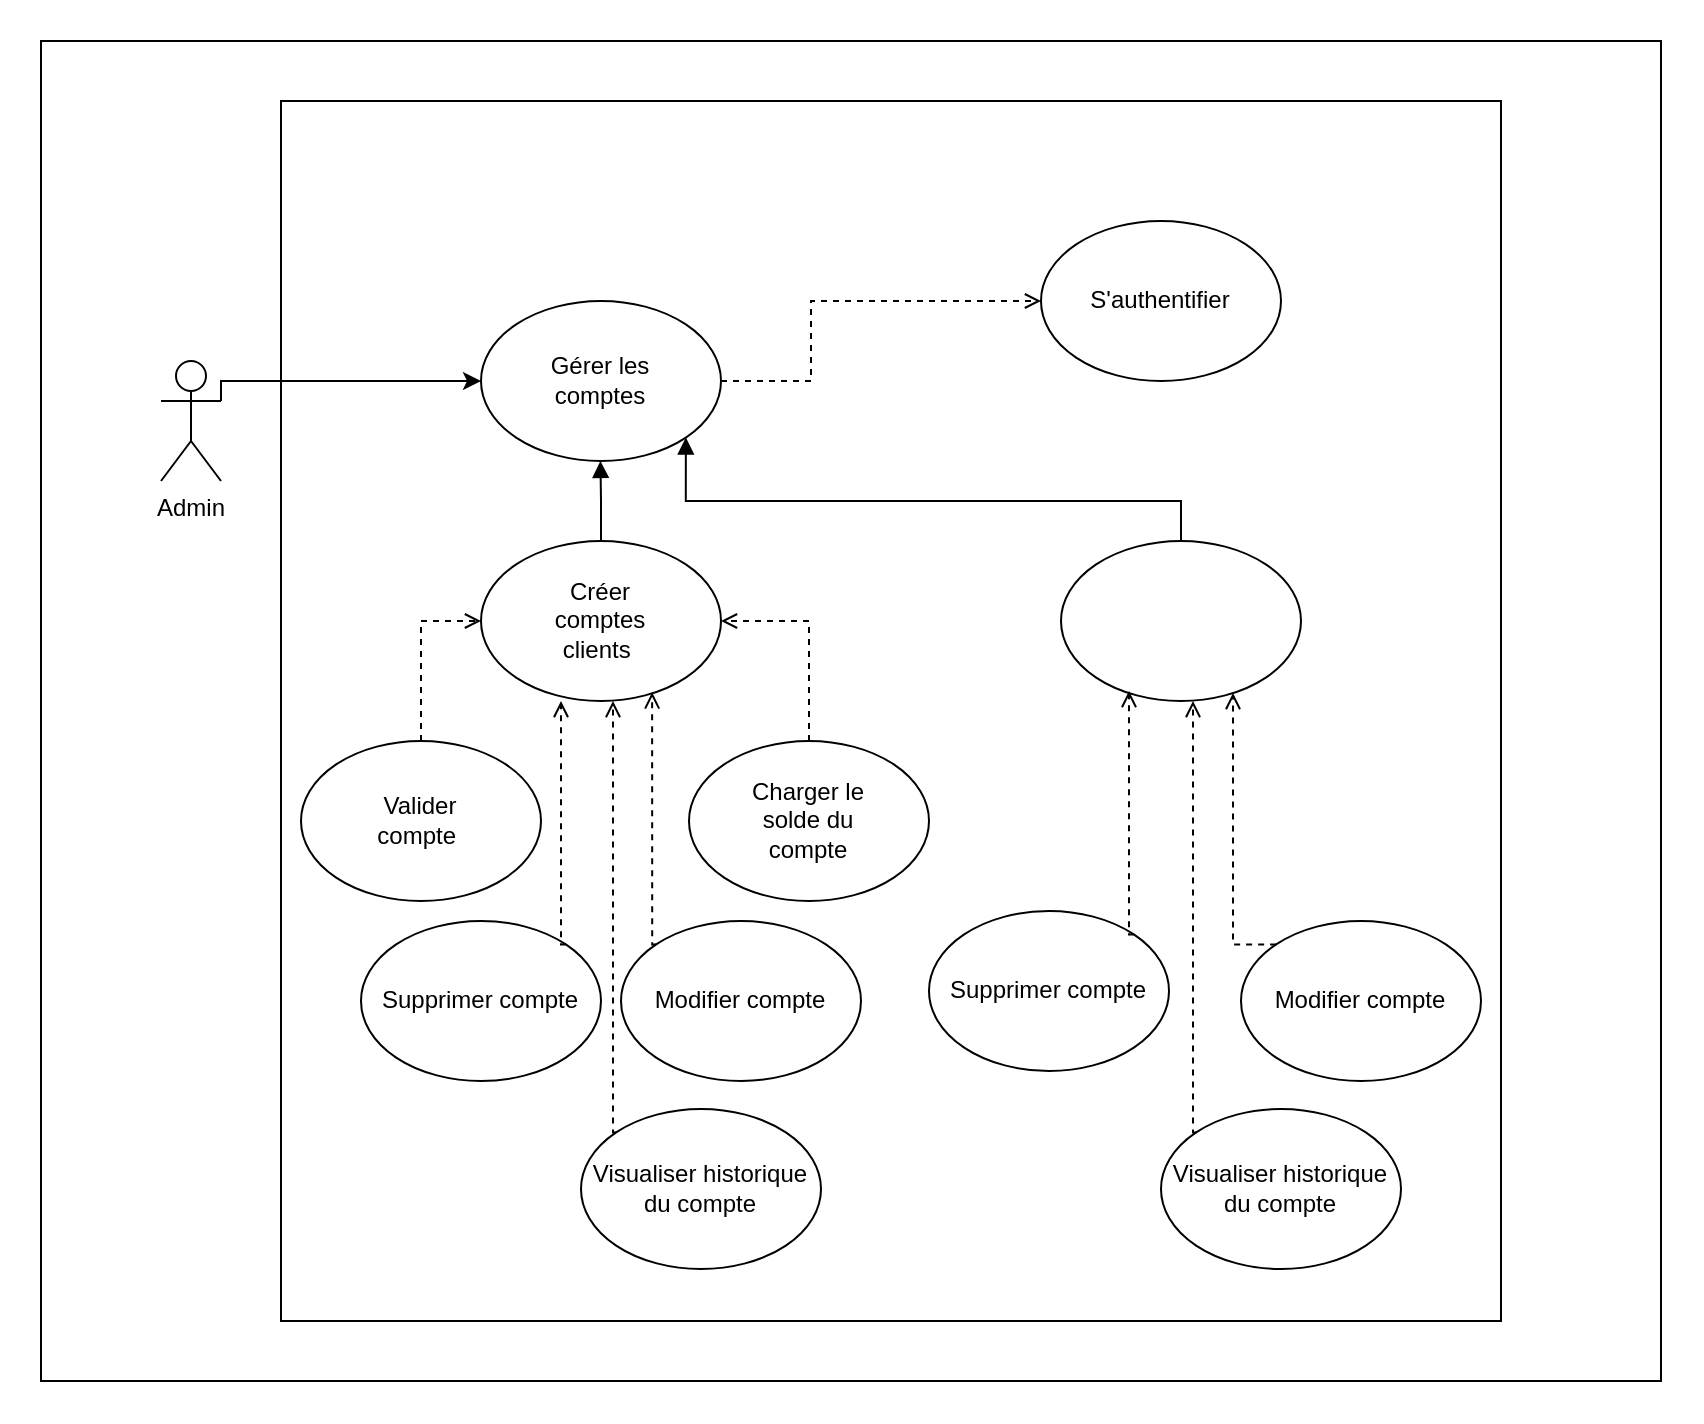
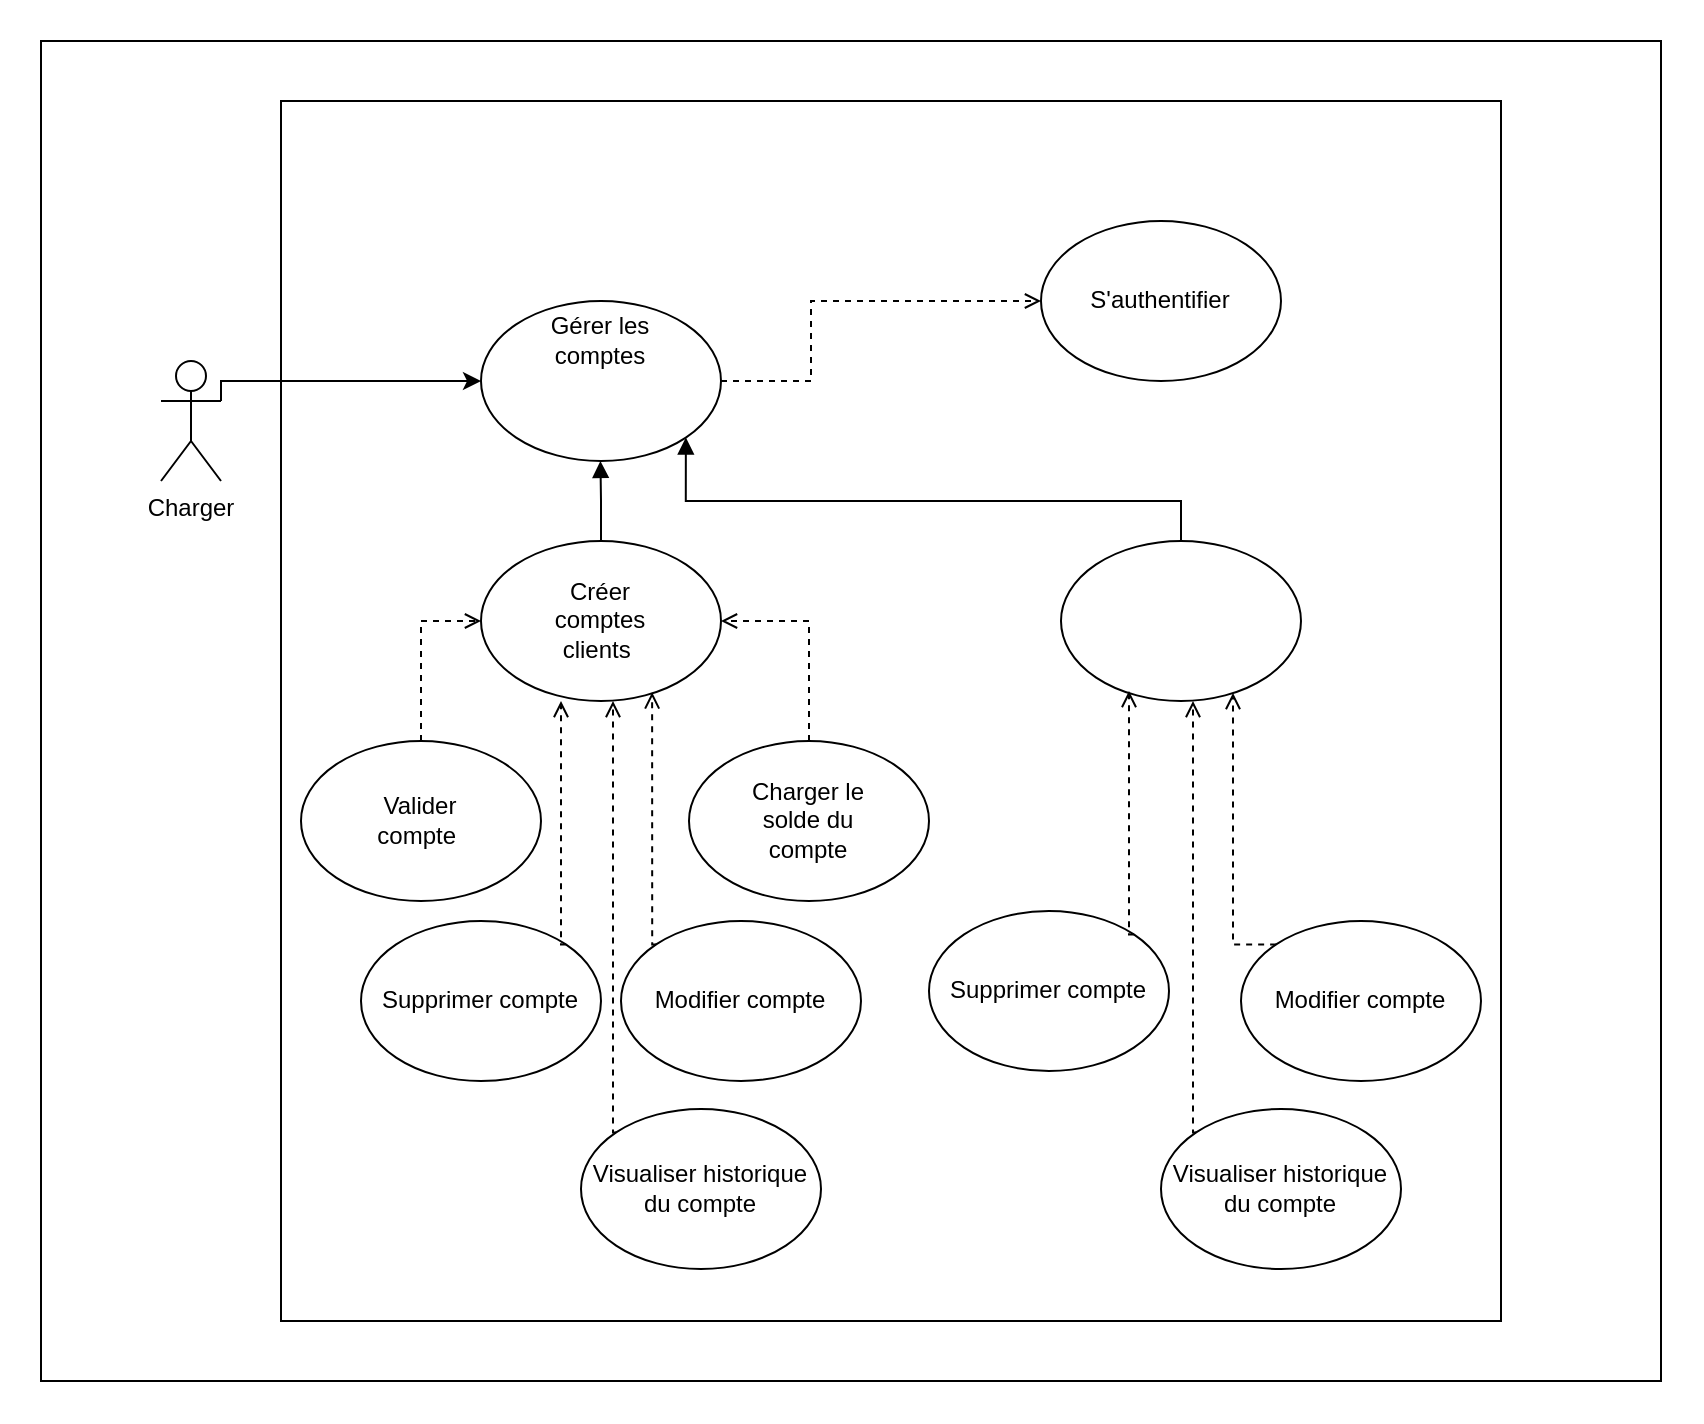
node "Gérer les comptes": moved (601, 381) -> (601, 341)
node "Admin": label "Admin" -> "Charger"
